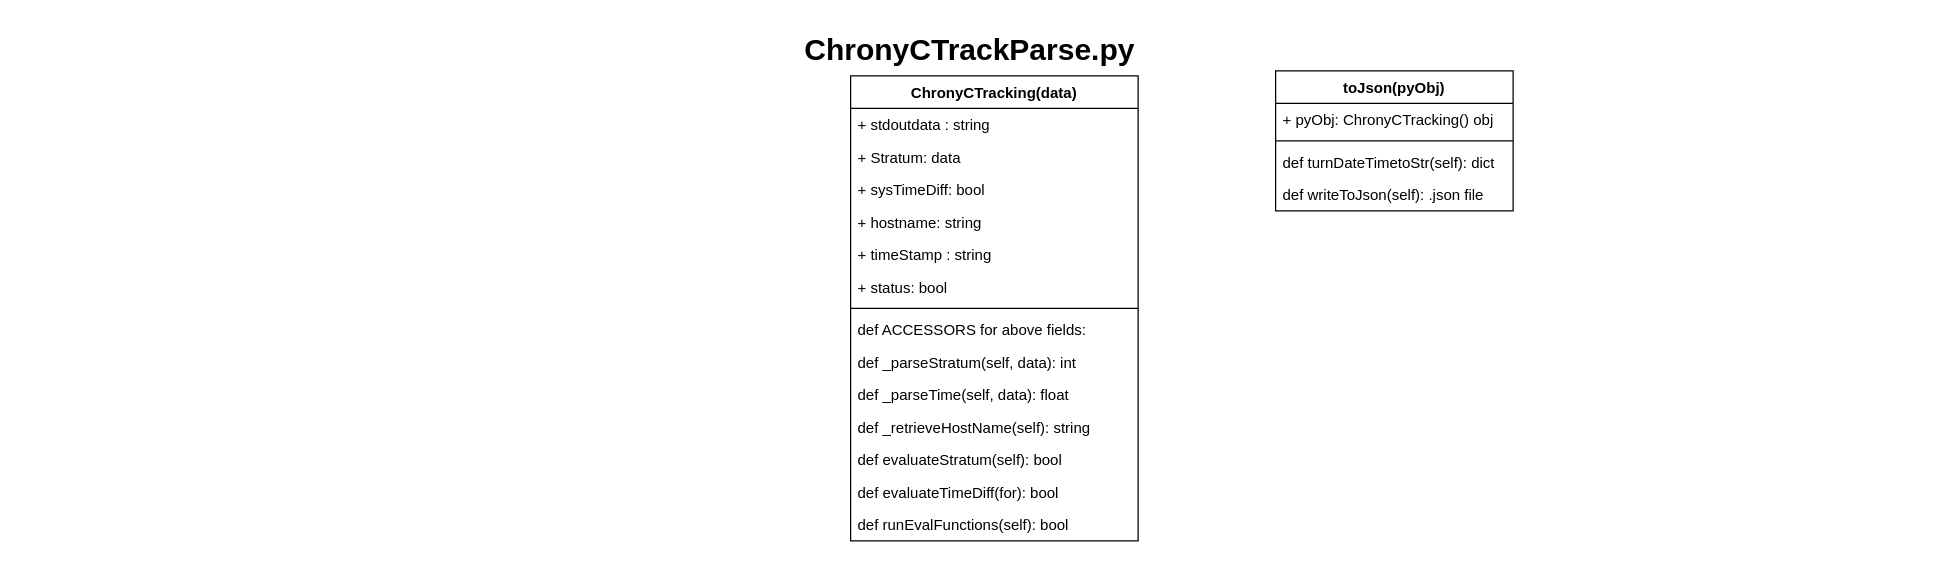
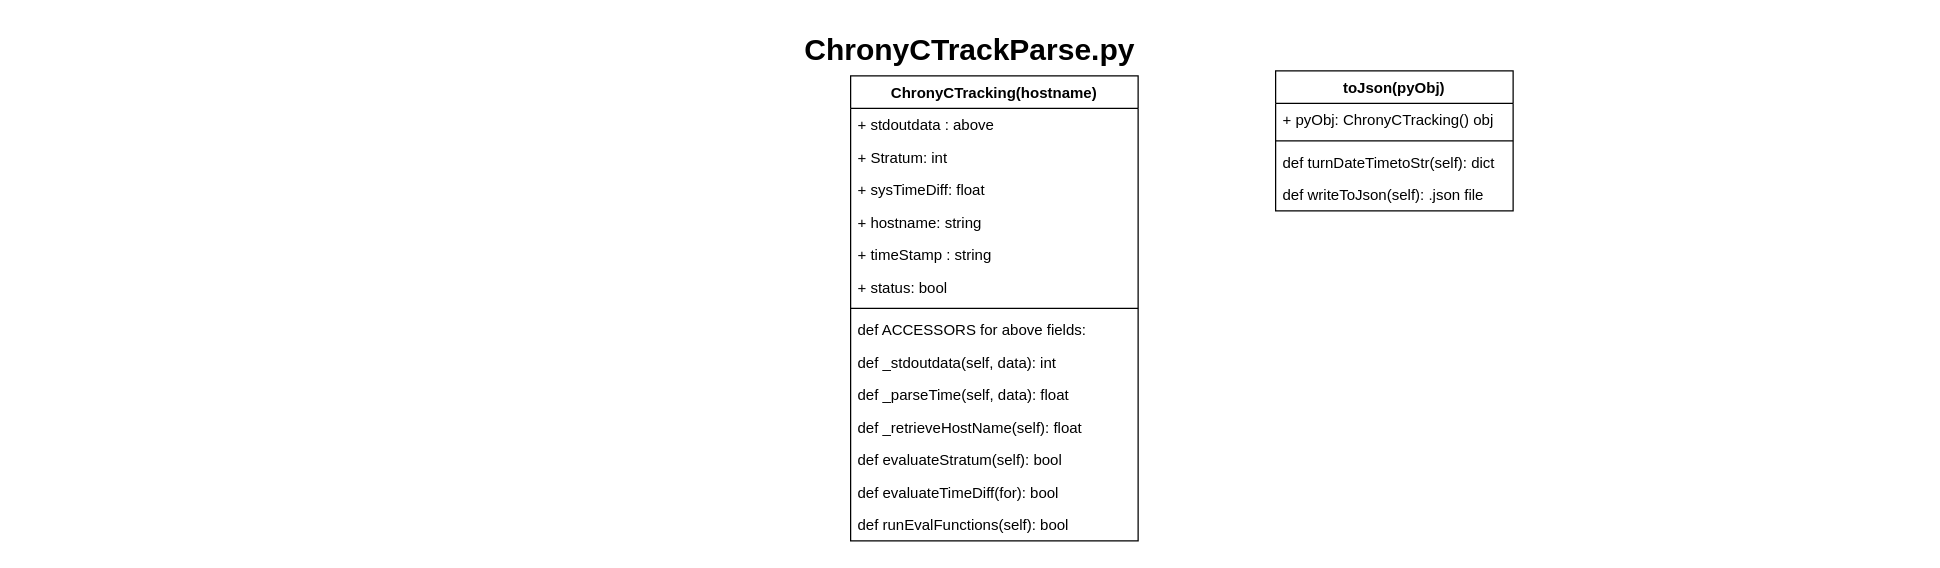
node "ChronyCTracking(data)": label "ChronyCTracking(data)" -> "ChronyCTracking(hostname)"
node "+ stdoutdata : string": label "+ stdoutdata : string" -> "+ stdoutdata : above"
node "+ Stratum: data": label "+ Stratum: data" -> "+ Stratum: int"
node "+ sysTimeDiff: bool": label "+ sysTimeDiff: bool" -> "+ sysTimeDiff: float"
node "def _parseStratum(self, data): int": label "def _parseStratum(self, data): int" -> "def _stdoutdata(self, data): int"
node "def _retrieveHostName(self): string": label "def _retrieveHostName(self): string" -> "def _retrieveHostName(self): float"
